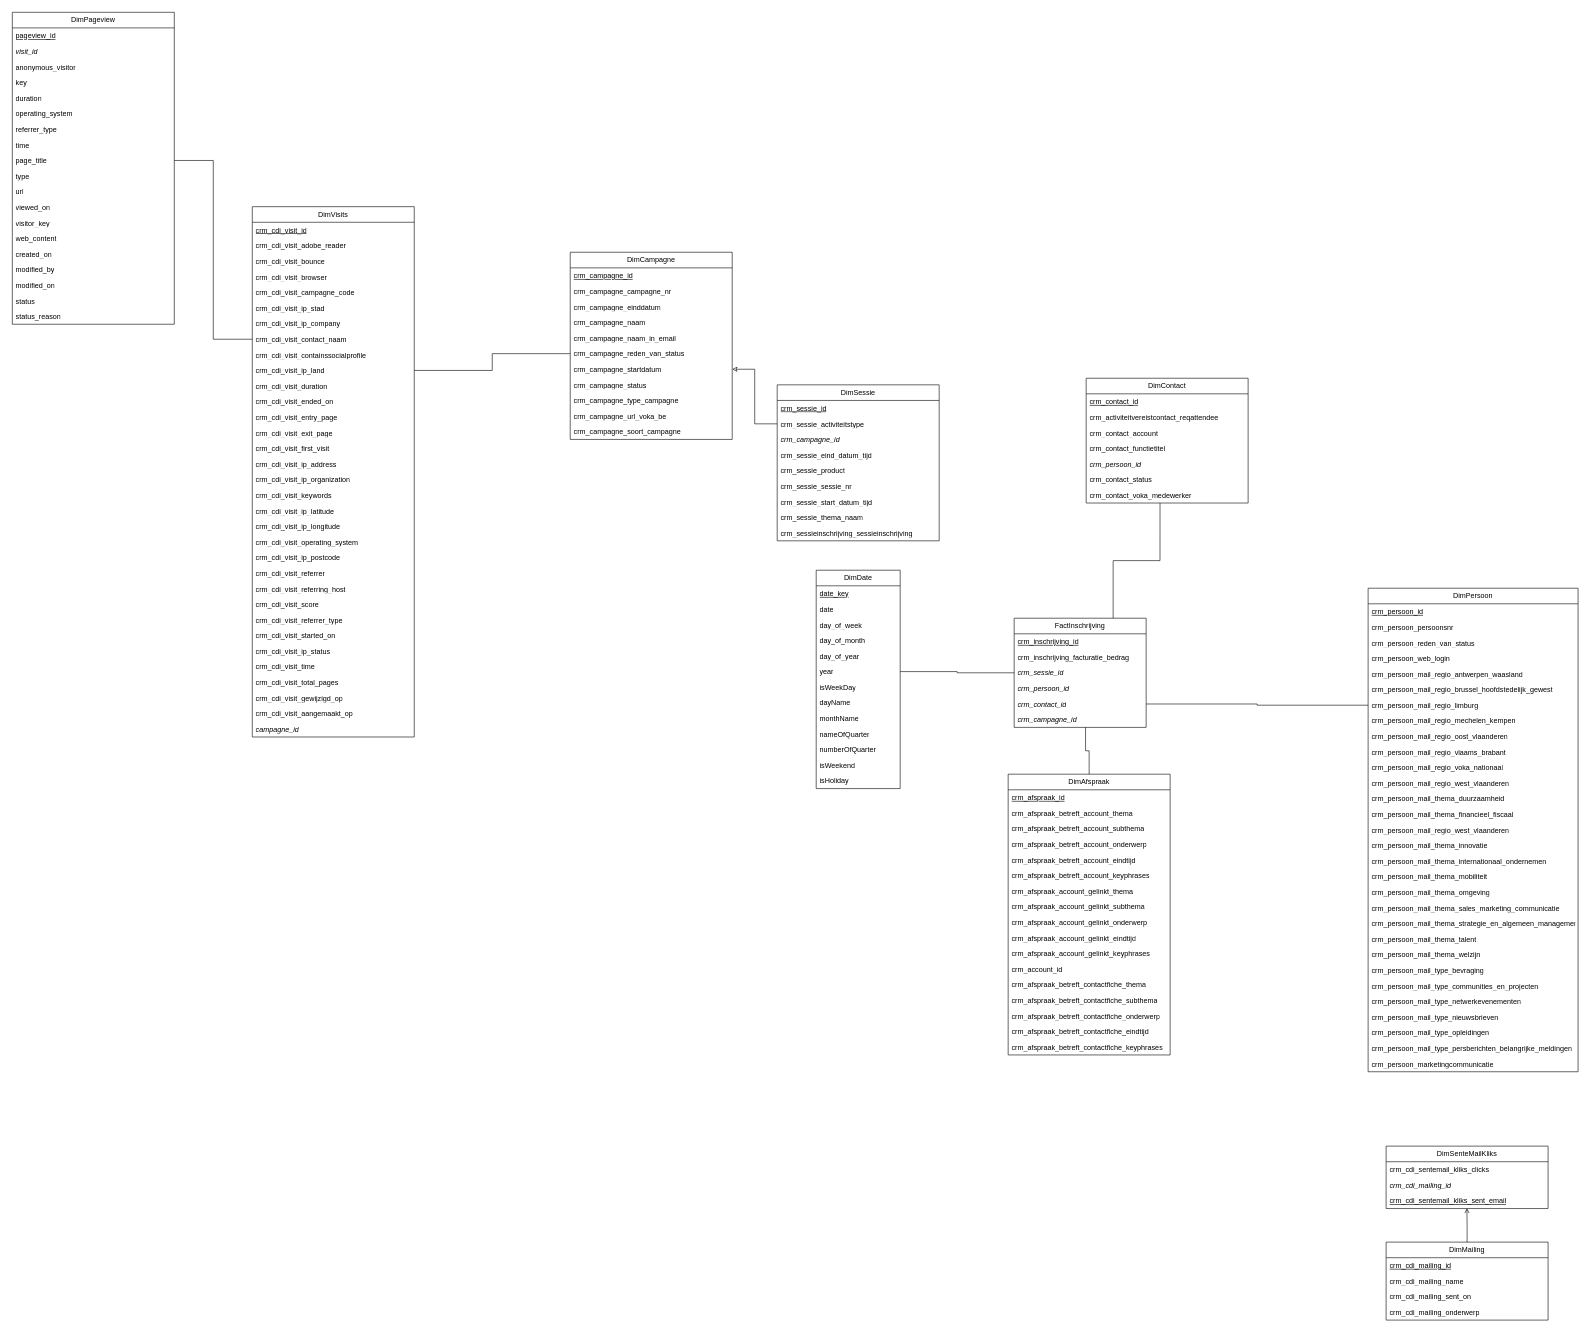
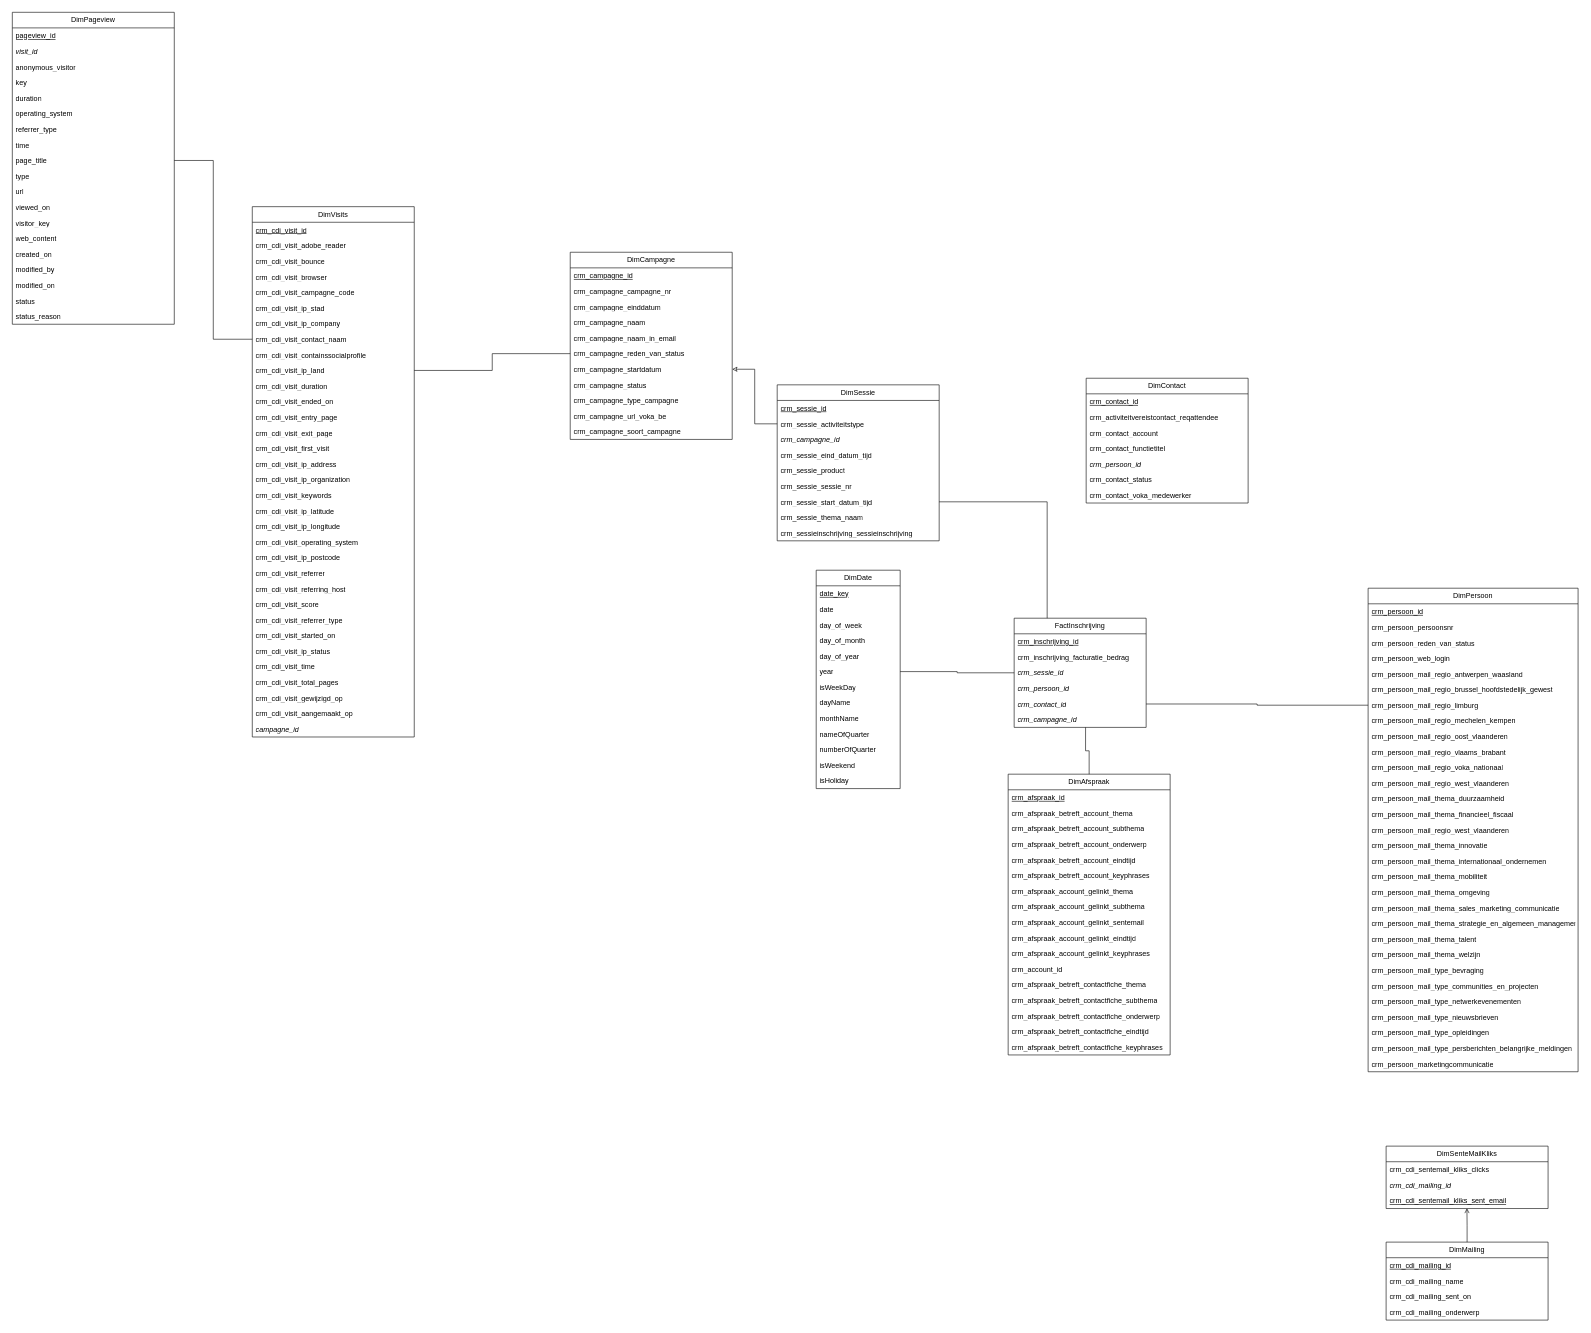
edge "crm_sessie_start_datum_tijd" -- "FactInschrijving": added
edge "crm_contact_voka_medewerker" -- "FactInschrijving": removed
node "crm_afspraak_account_gelinkt_onderwerp": label "crm_afspraak_account_gelinkt_onderwerp" -> "crm_afspraak_account_gelinkt_sentemail"
